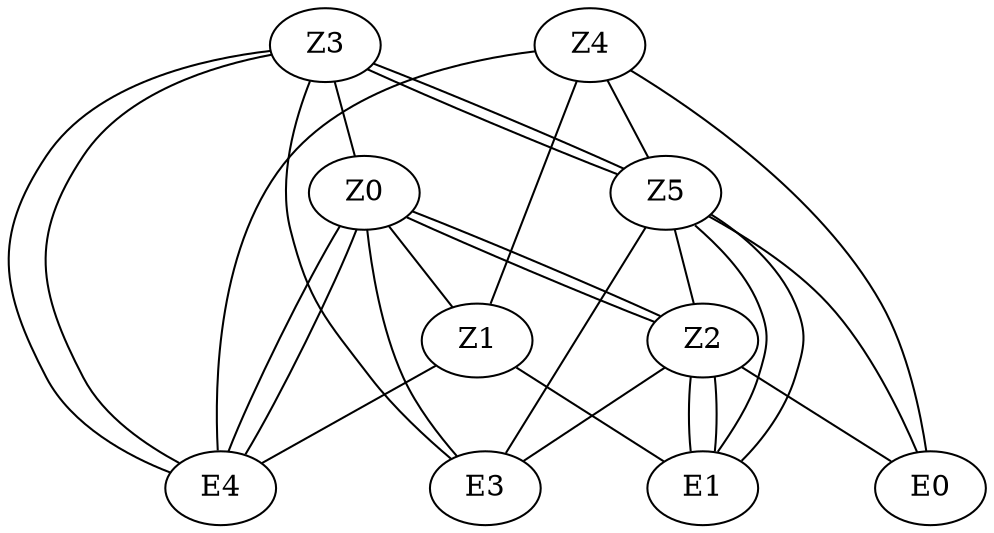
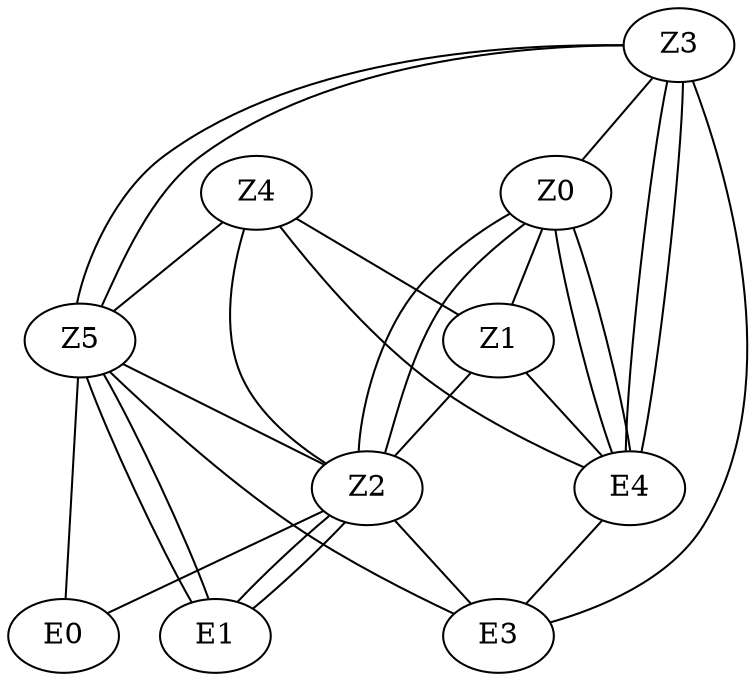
edge "Z4" -- "E0": now "Z4" -- "Z2"
edge "Z0" -- "E3": now "E4" -- "E3"
edge "Z1" -- "E1": now "Z1" -- "Z2"
